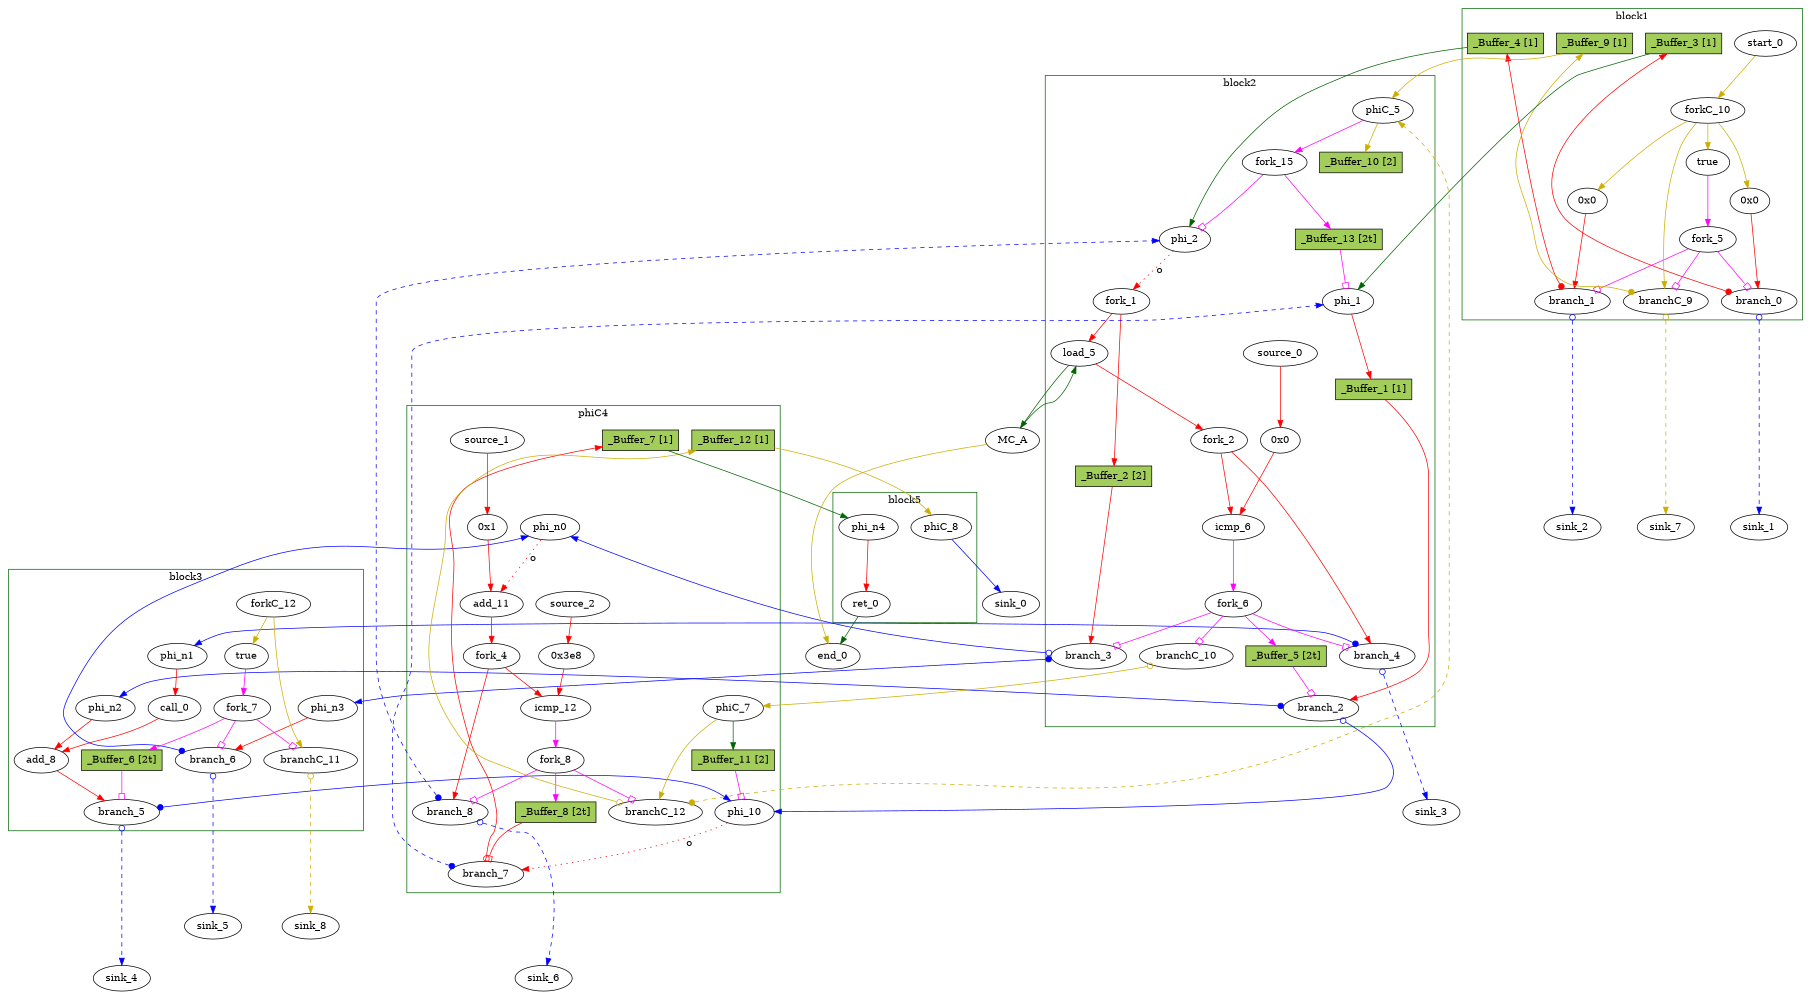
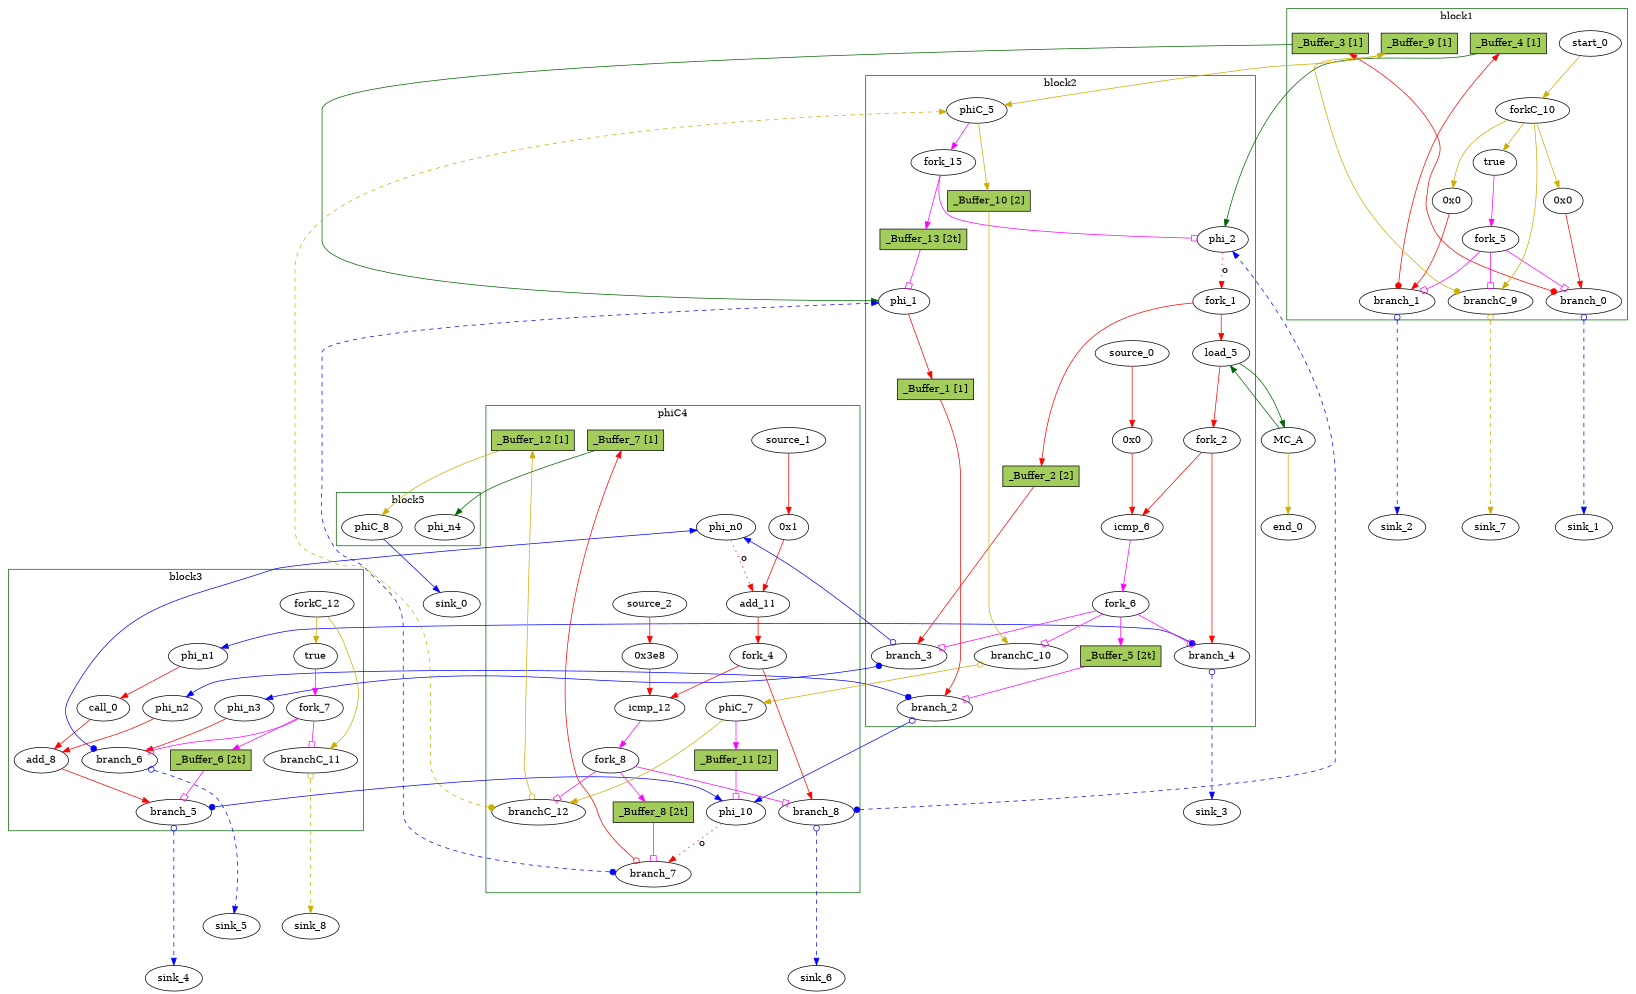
edge "_Buffer_10 [2]" -> "branchC_10": added
node "ret_0": removed
edge "phiC_7" -> "_Buffer_11 [2]": color darkgreen -> magenta
edge "_Buffer_8 [2t]" -> "branch_7": color red -> magenta
